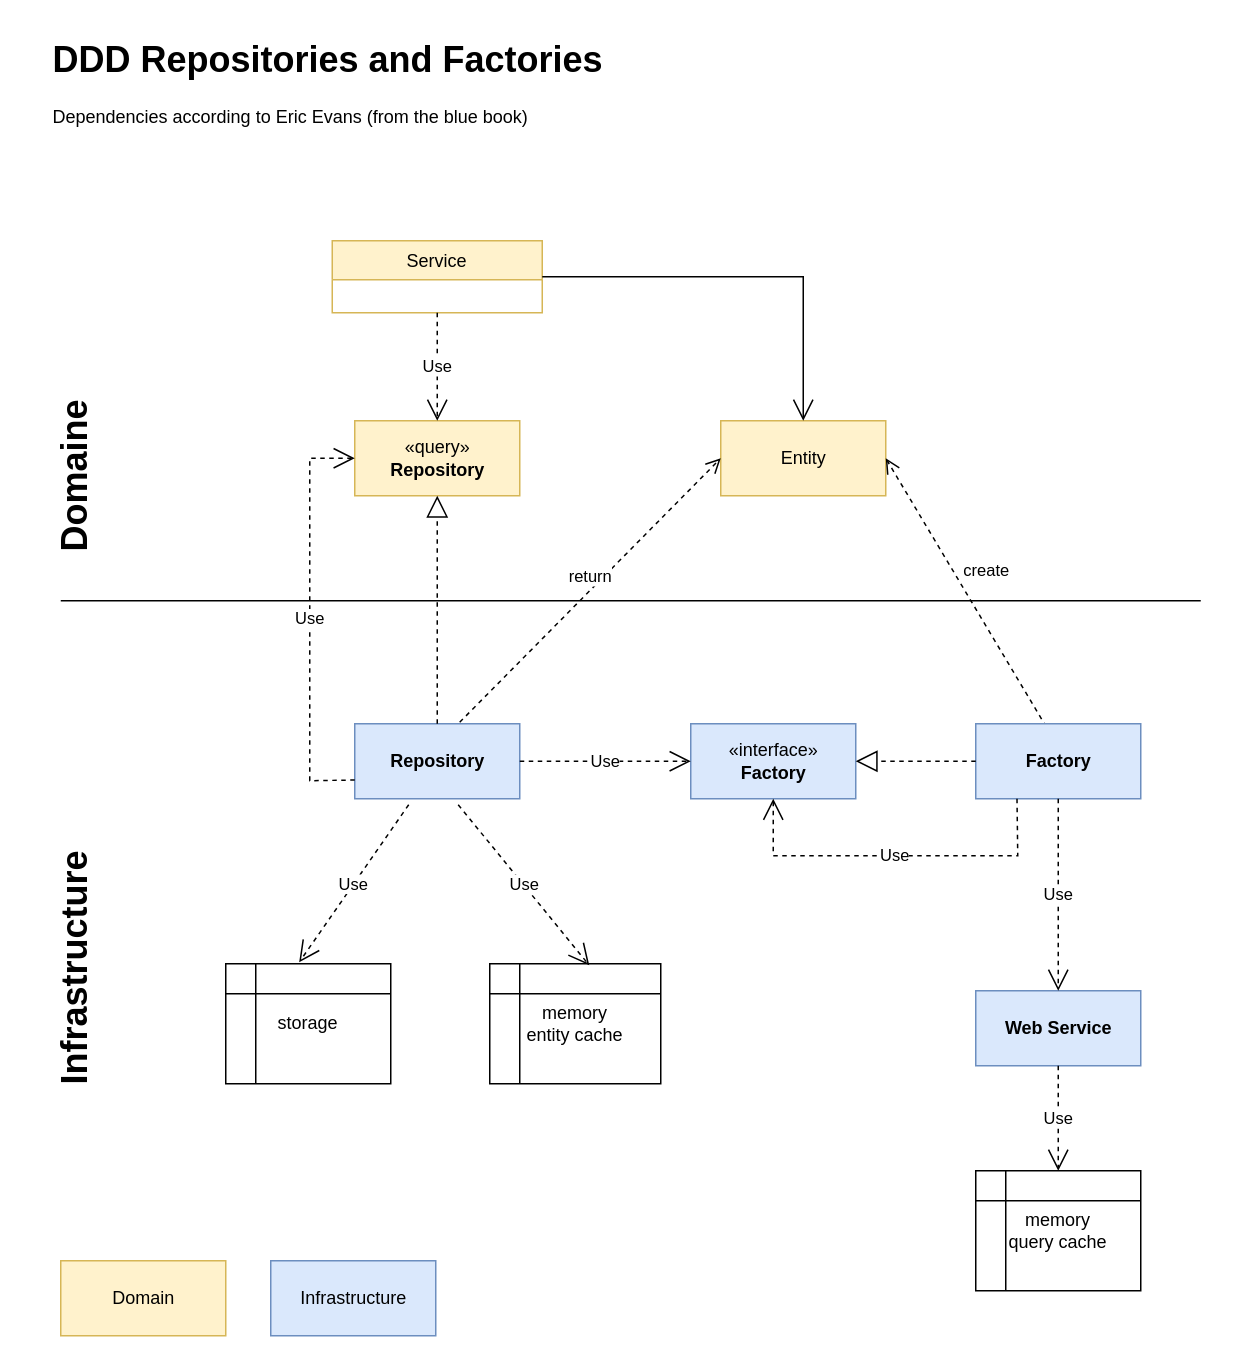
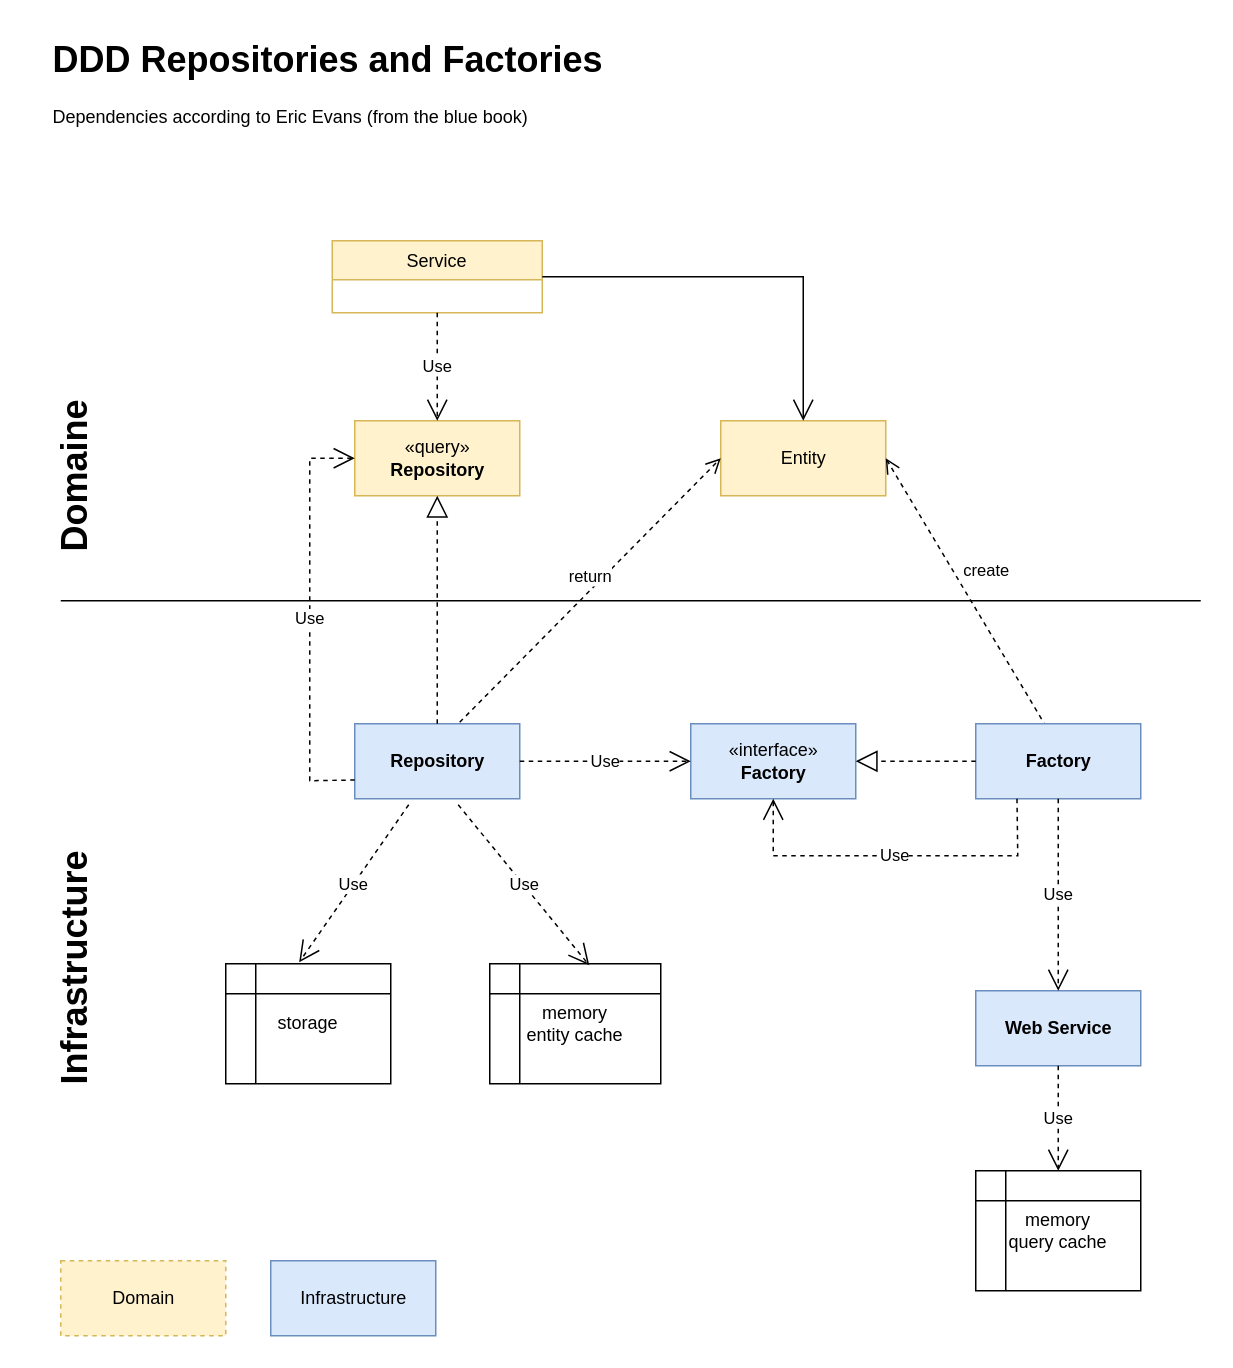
node "Domain": style solid -> dashed
